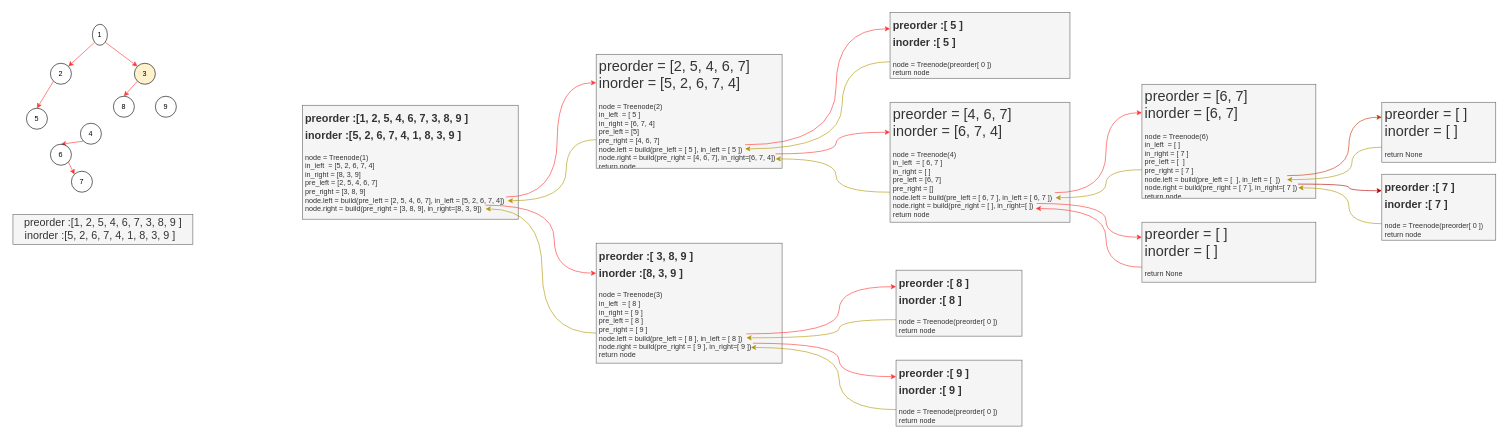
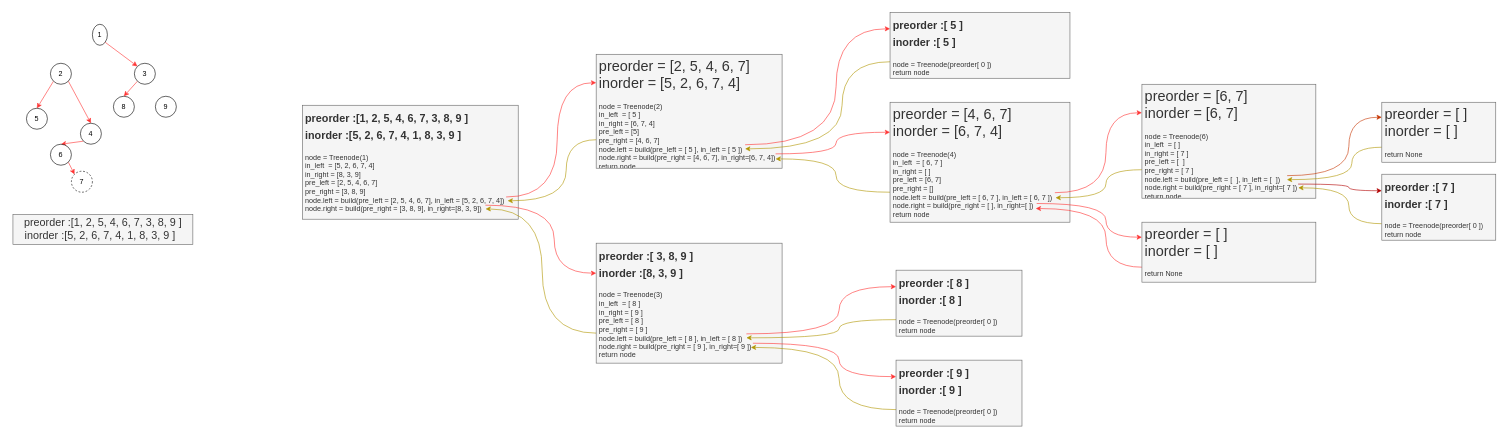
edge "1" -> "2": removed
node "3": fillcolor #fff2cc -> #ffffff
edge "2" -> "4": added
node "7": style solid -> dashed
